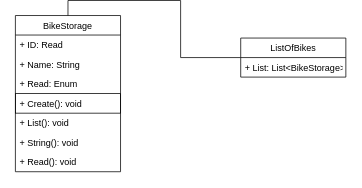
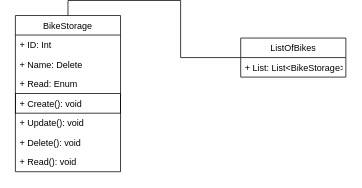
node "+ ID: Read": label "+ ID: Read" -> "+ ID: Int"
node "+ Name: String": label "+ Name: String" -> "+ Name: Delete"
node "+ List(): void": label "+ List(): void" -> "+ Update(): void"
node "+ String(): void": label "+ String(): void" -> "+ Delete(): void"
